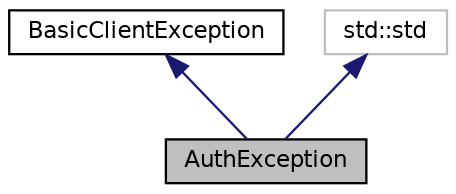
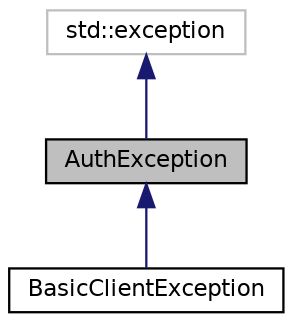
node "std::std": label "std::std" -> "std::exception"
edge "AuthException" -> "BasicClientException": reversed
